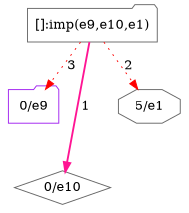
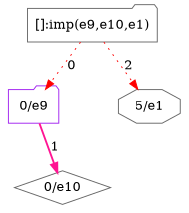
edge "[]:imp(e9,e10,e1)" -> "0/e9": label "3" -> "0"
edge "[]:imp(e9,e10,e1)" -> "0/e10": now "0/e9" -> "0/e10"
